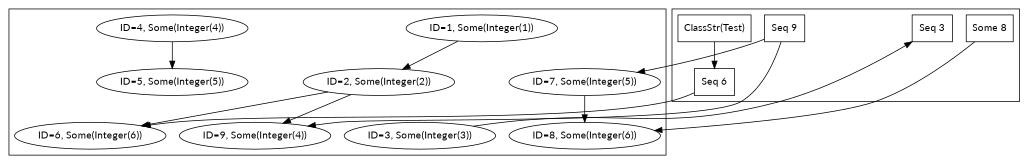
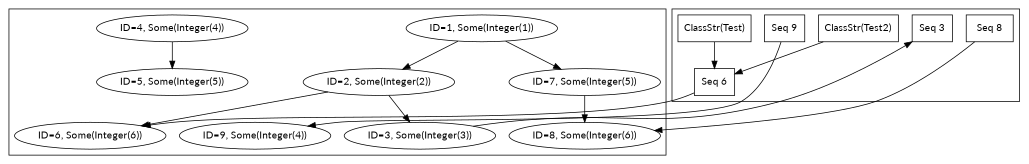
node "ClassStr(Test2)": added
node "Some 8": label "Some 8" -> "Seq 8"
edge "Seq 9" -> "ID=7, Some(Integer(5))": now "ID=1, Some(Integer(1))" -> "ID=7, Some(Integer(5))"
edge "ID=2, Some(Integer(2))" -> "ID=9, Some(Integer(4))": now "ID=2, Some(Integer(2))" -> "ID=3, Some(Integer(3))"
